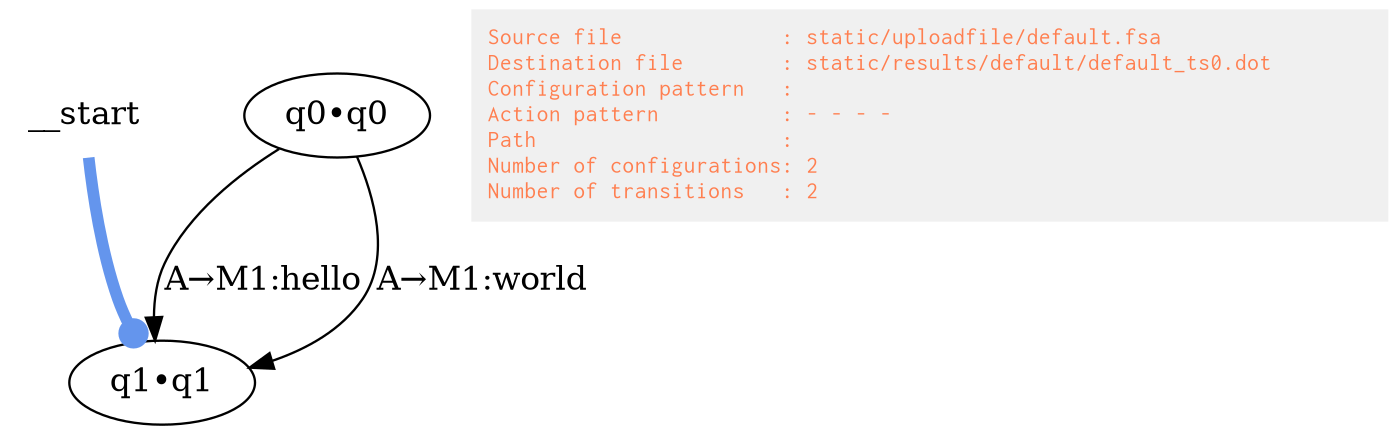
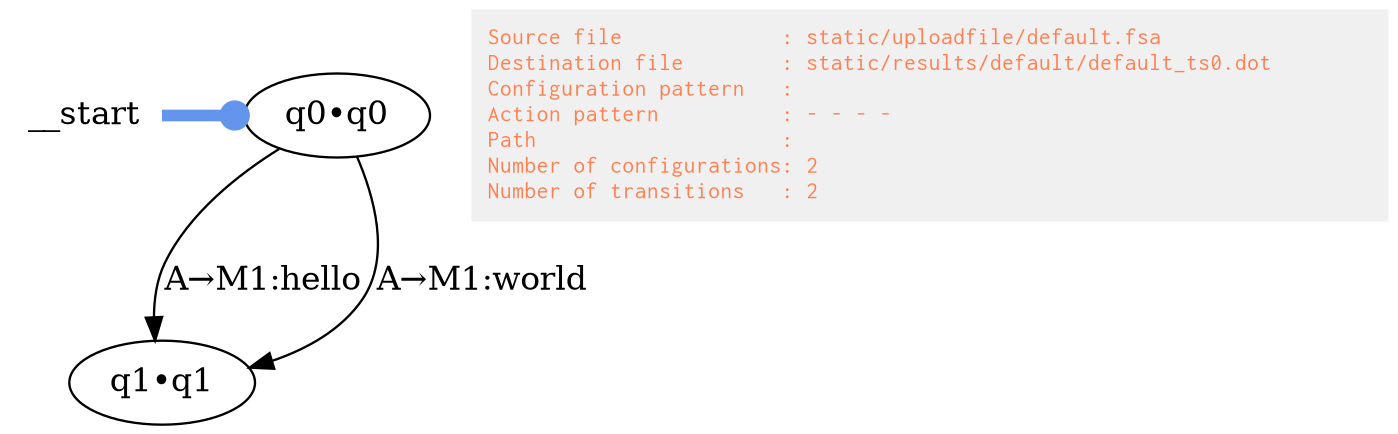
edge "__start" -> "q1•q1": now "__start" -> "q0•q0"
